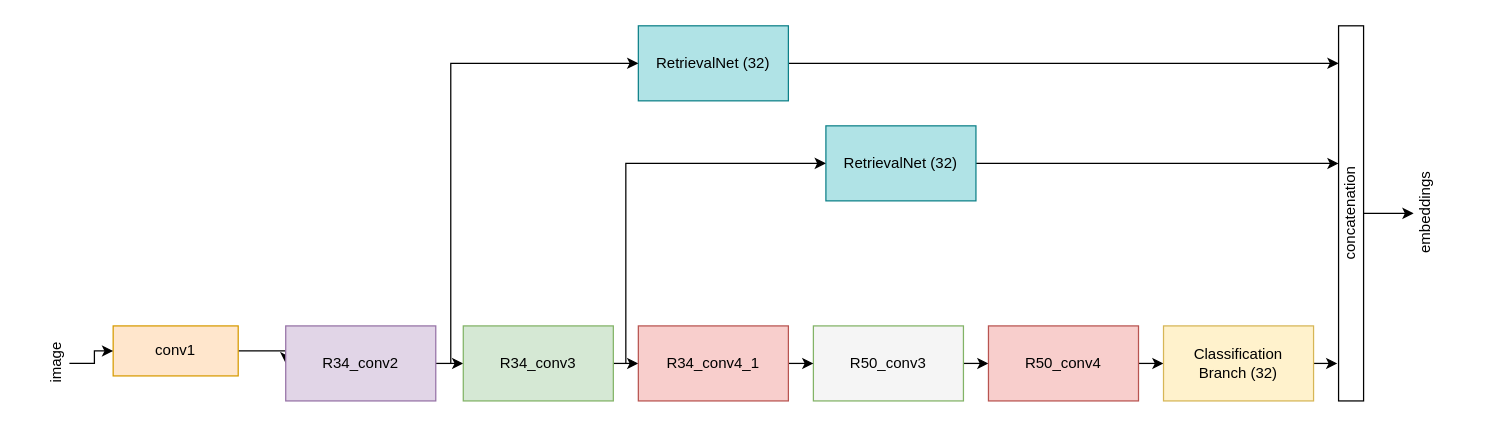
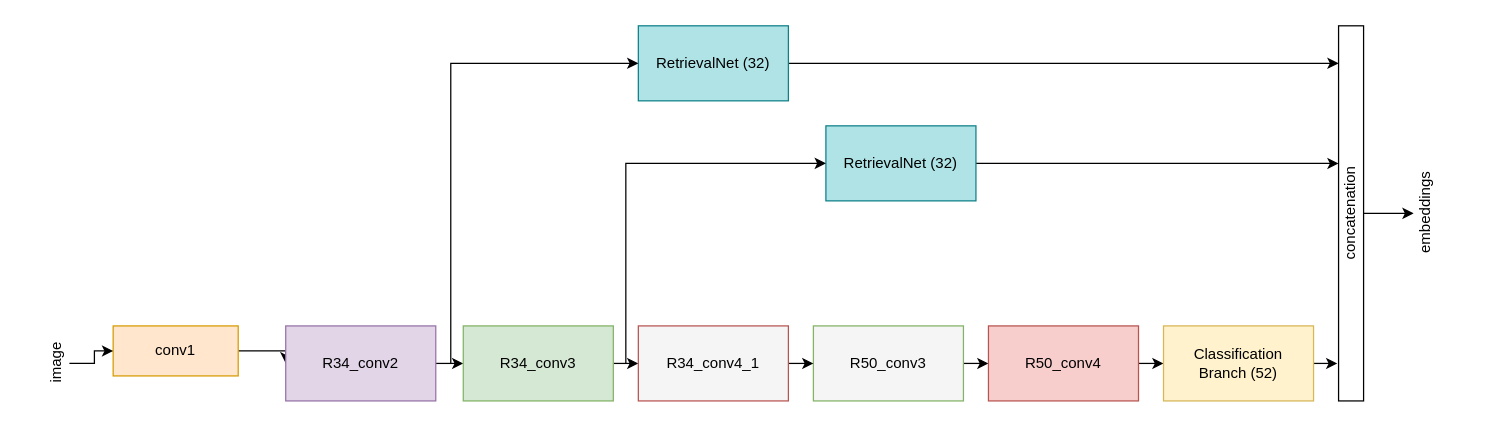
node "R34_conv4_1": fillcolor #f8cecc -> #f5f5f5
node "Classification Branch (32)": label "Classification Branch (32)" -> "Classification Branch (52)"
